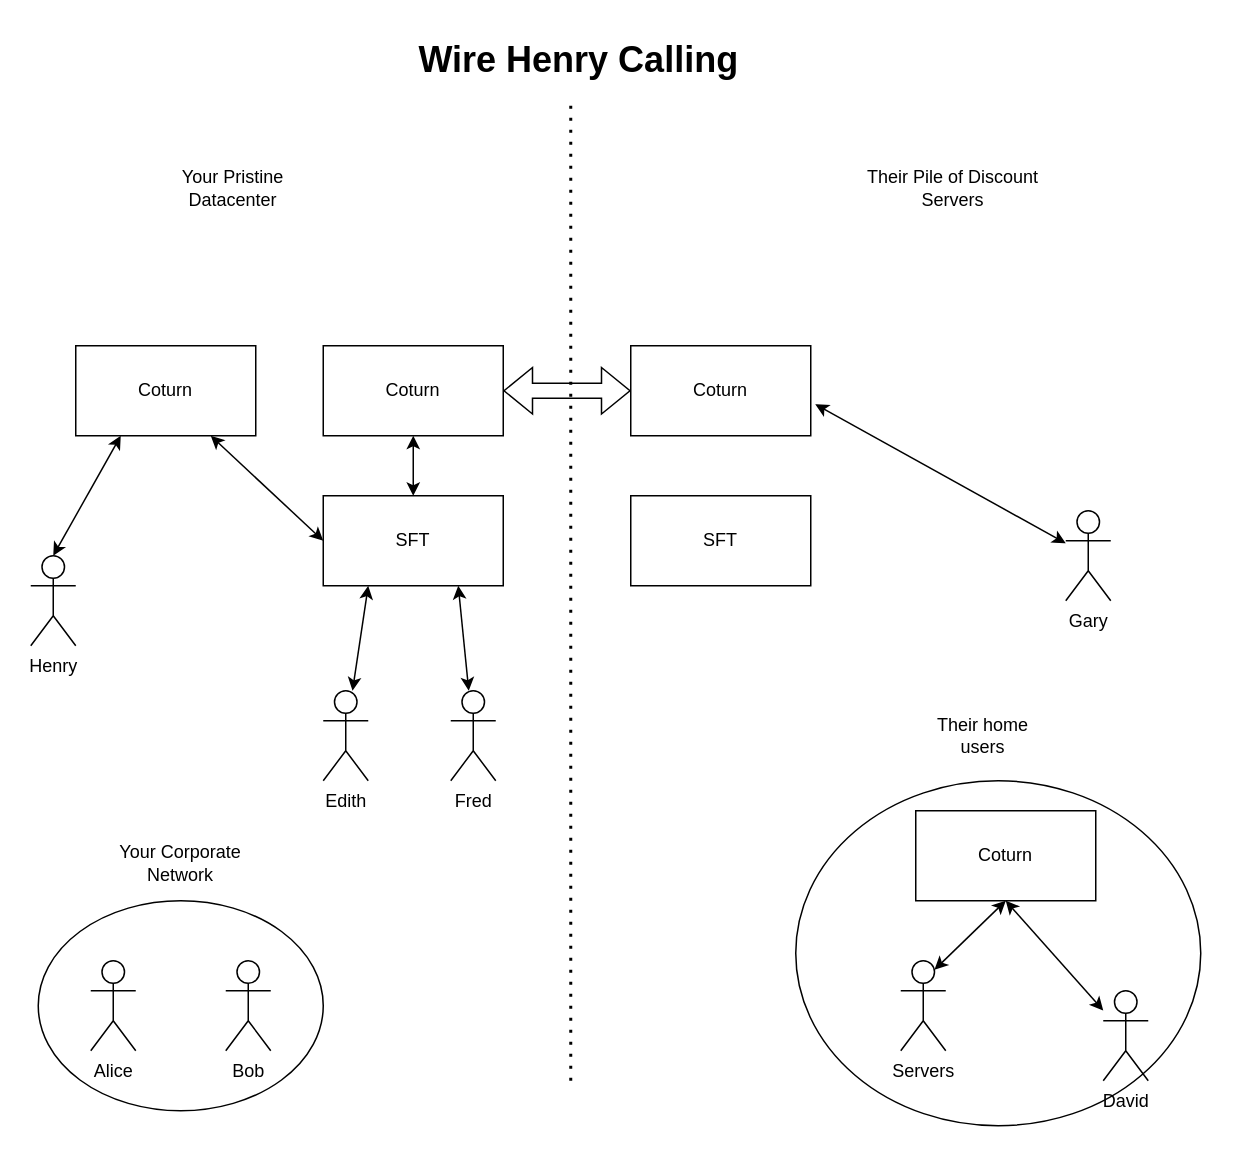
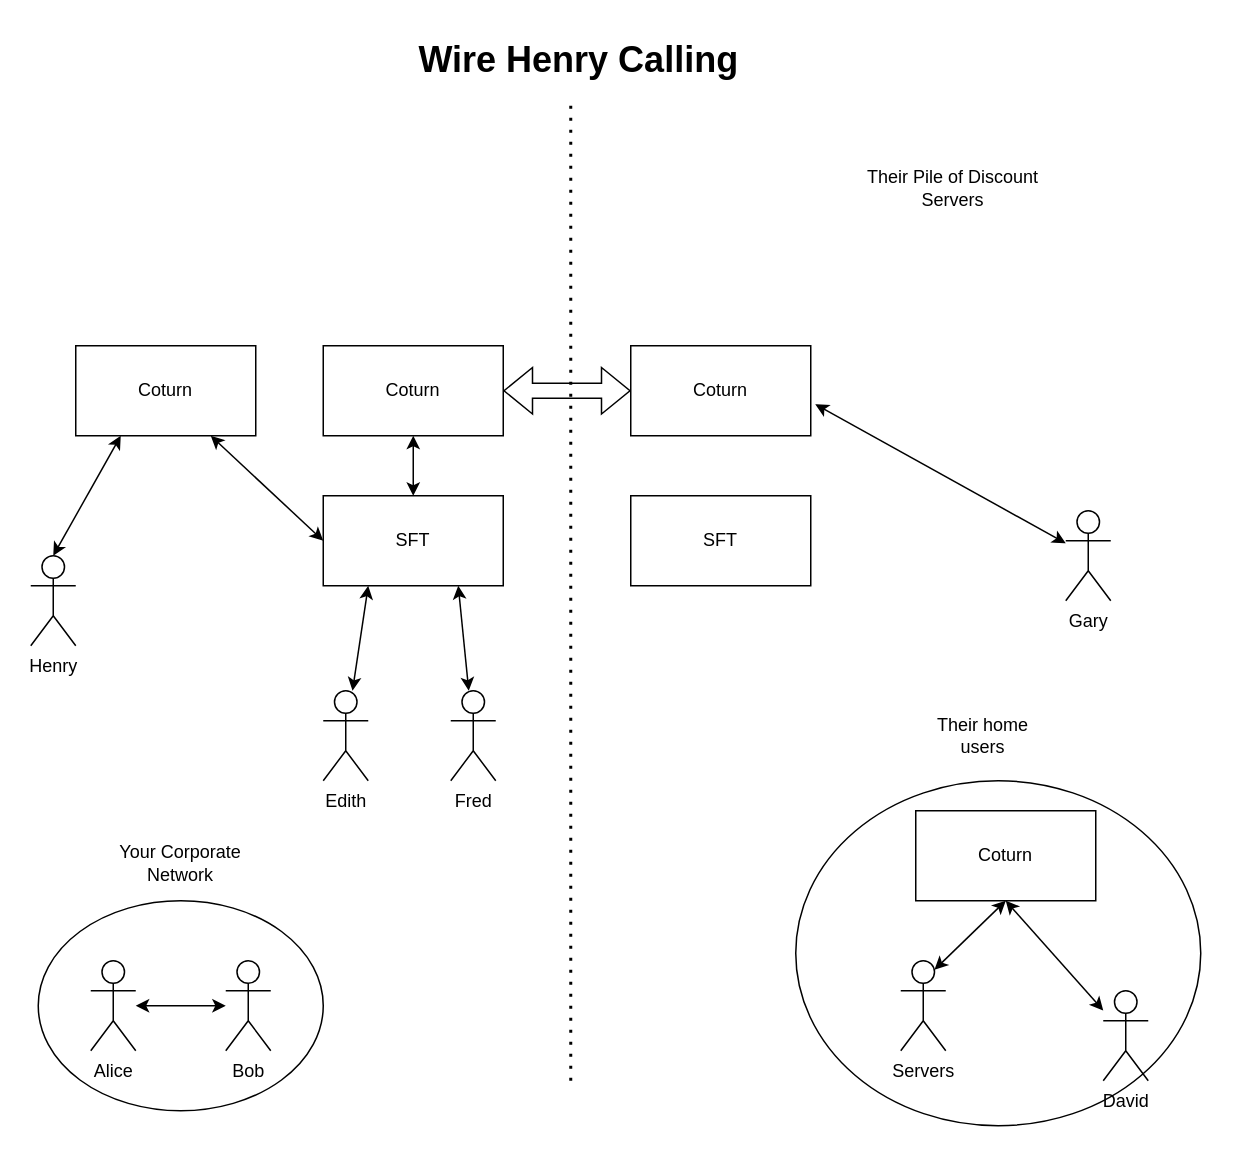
node "Your Pristine Datacenter": removed
edge "Alice" -- "Bob": added
